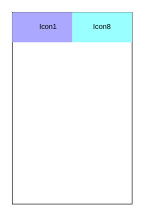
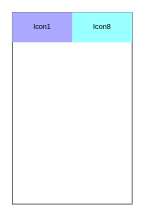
node "Icon1": moved (48, 27) -> (42, 27)
